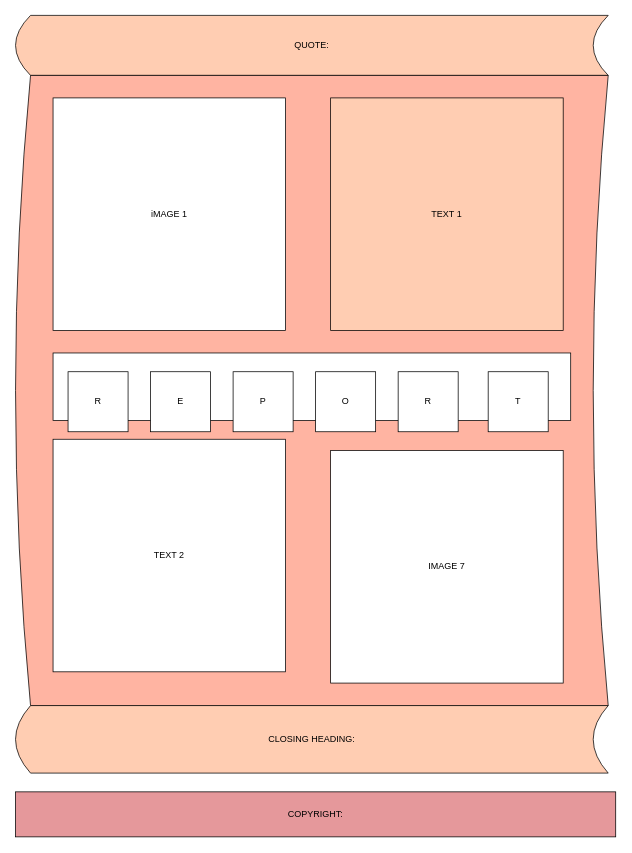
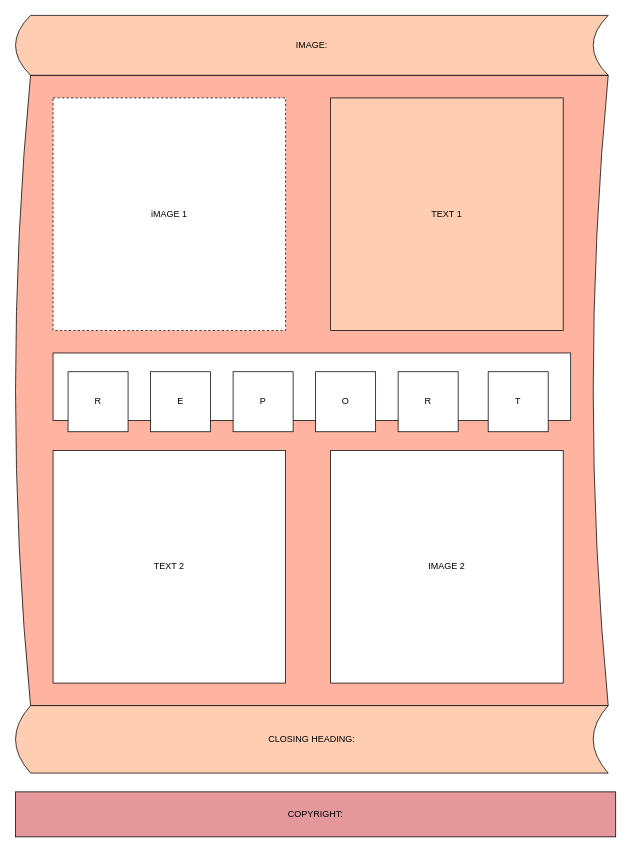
node "QUOTE:": label "QUOTE:" -> "IMAGE:"
node "iMAGE 1": style solid -> dashed
node "TEXT 2": moved (169, 555) -> (169, 567)
node "IMAGE 7": label "IMAGE 7" -> "IMAGE 2"
